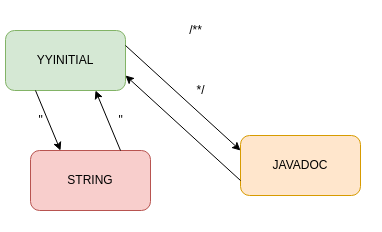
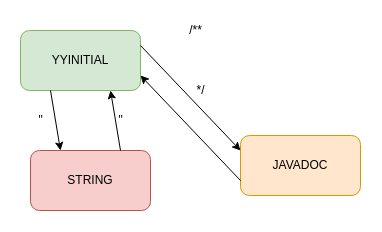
node "YYINITIAL": moved (66, 61) -> (81, 61)
